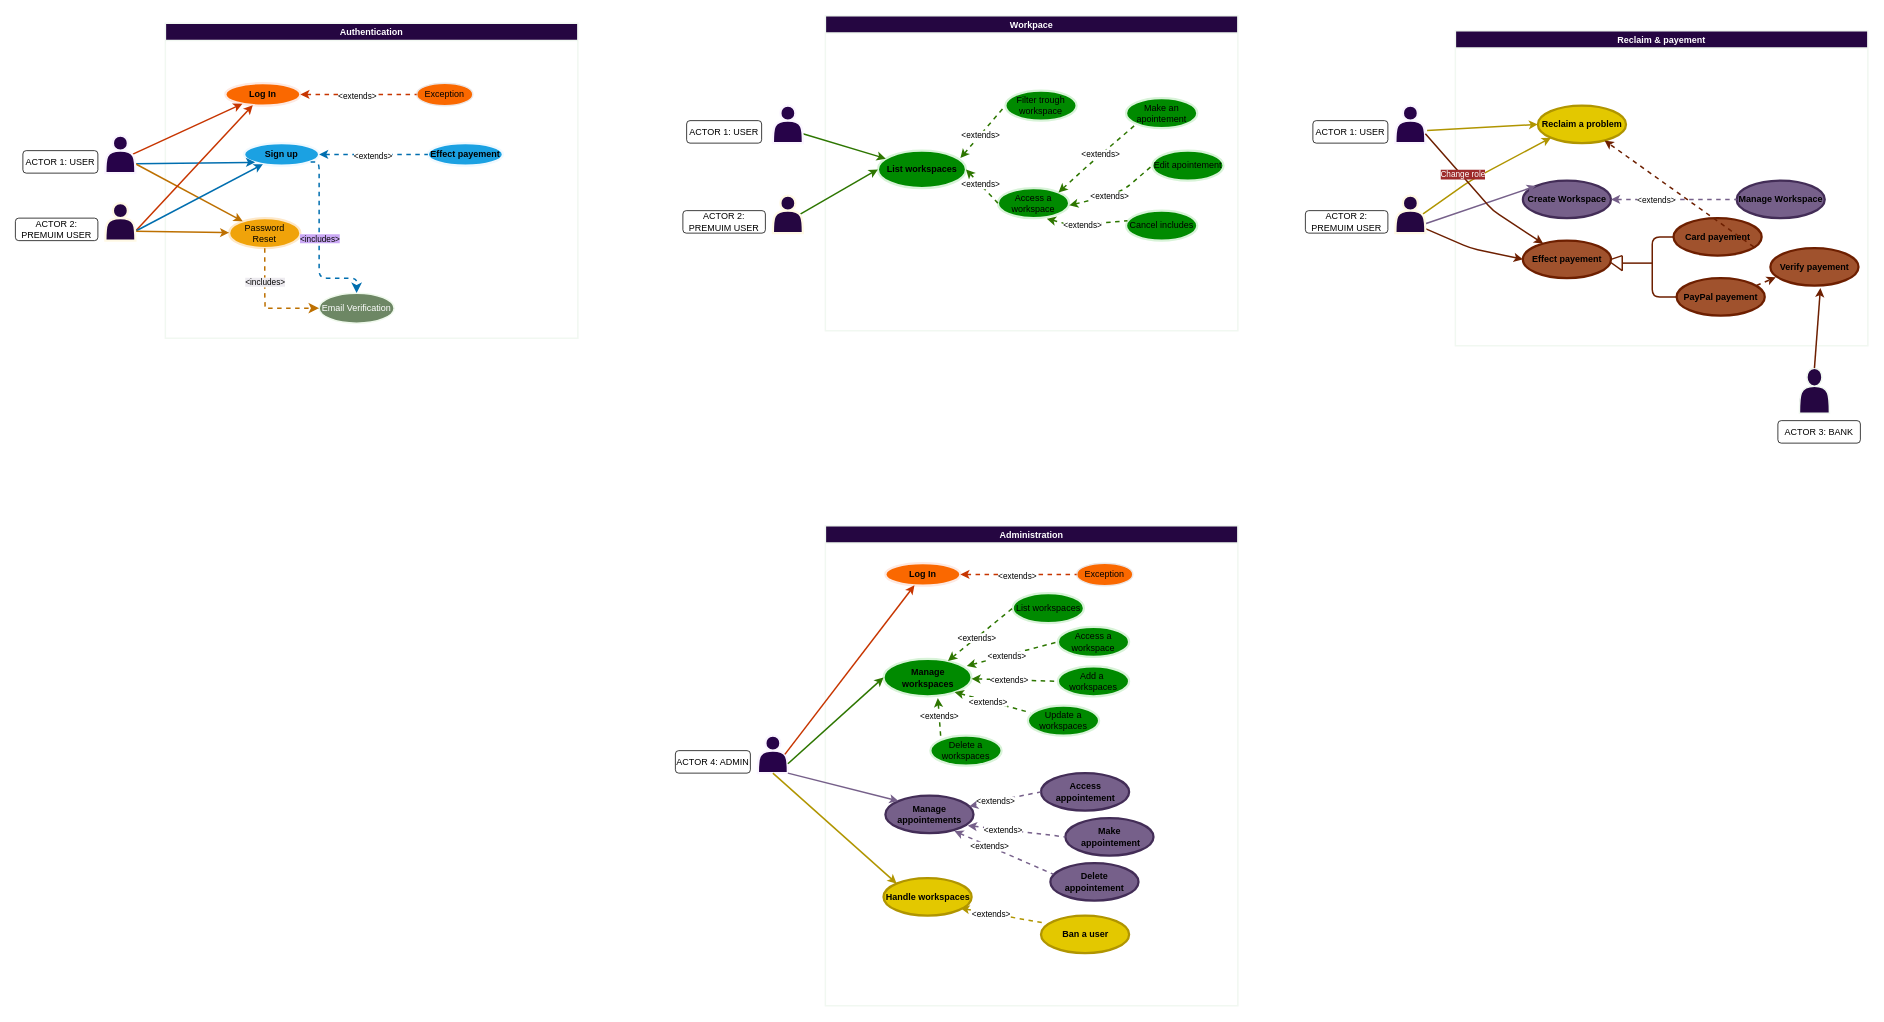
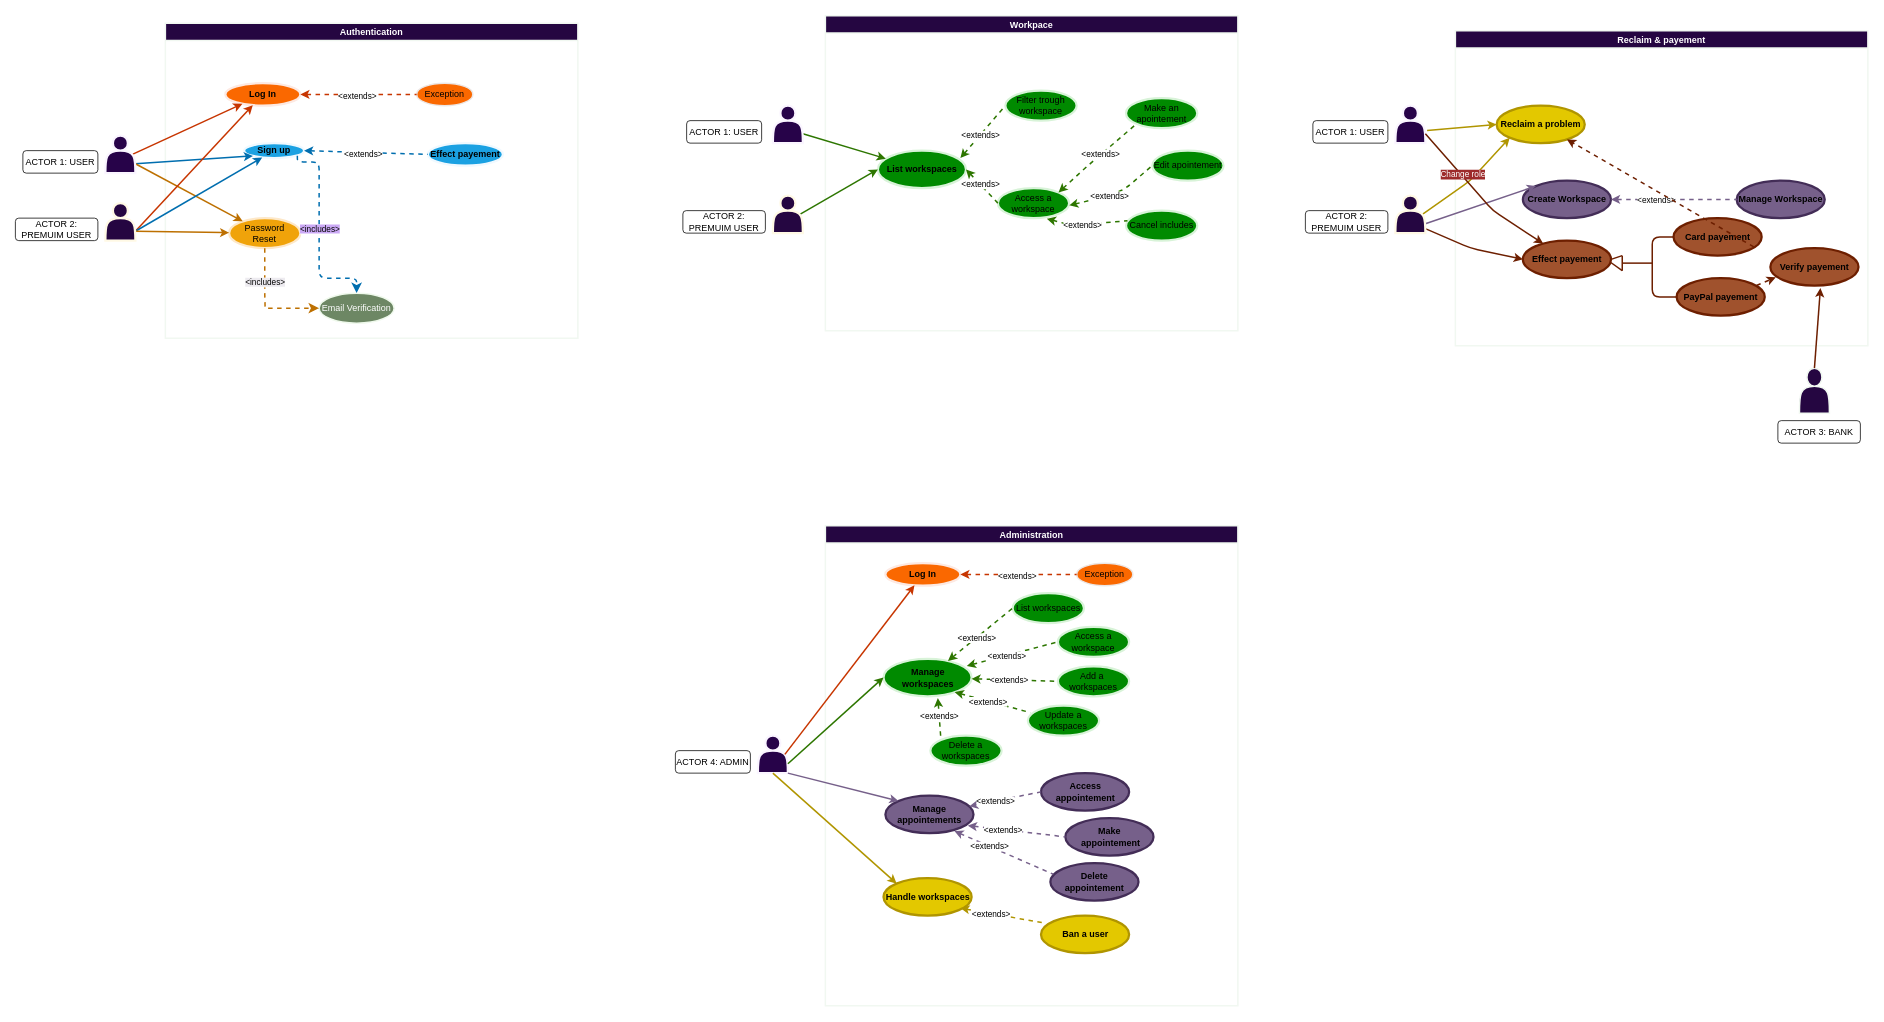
node "Reclaim a problem": moved (1582, 124) -> (1541, 124)
node "Sign up": size 75x23 -> 60x15
